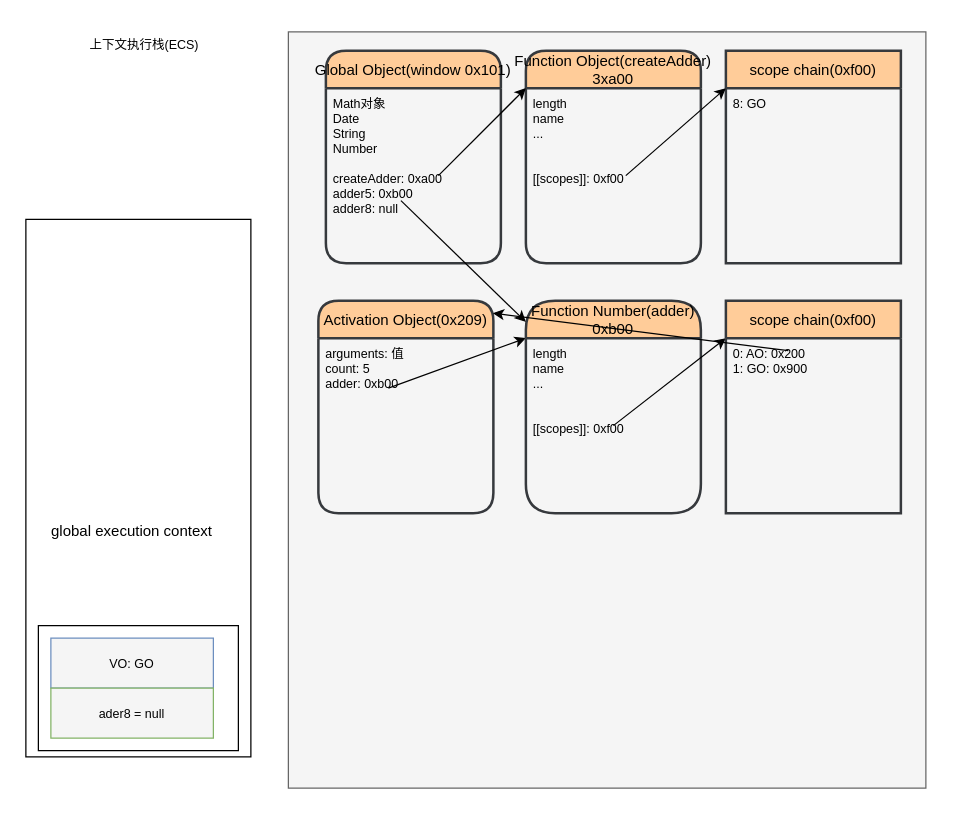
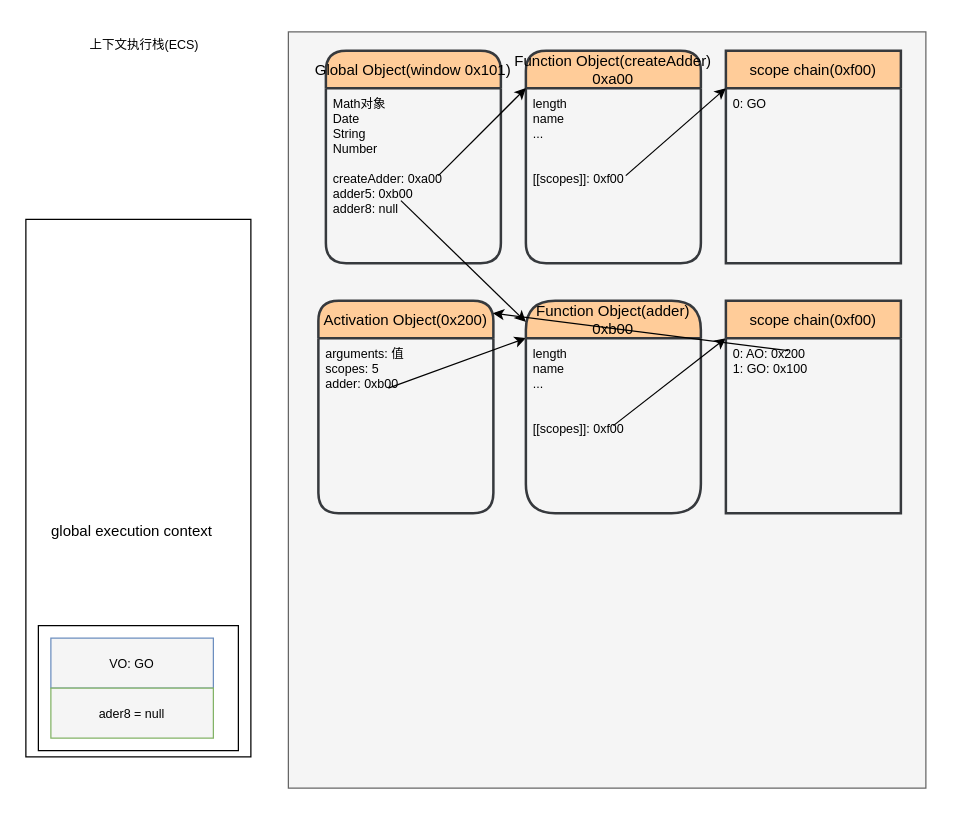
node "Function Object(createAdder) 3xa00": label "Function Object(createAdder) 3xa00" -> "Function Object(createAdder) 0xa00"
node "8: GO": label "8: GO" -> "0: GO"
node "Function Number(adder) 0xb00": label "Function Number(adder) 0xb00" -> "Function Object(adder) 0xb00"
node "Activation Object(0x209)": label "Activation Object(0x209)" -> "Activation Object(0x200)"
node "arguments: 值 count: 5 adder: 0xb00": label "arguments: 值 count: 5 adder: 0xb00" -> "arguments: 值 scopes: 5 adder: 0xb00"
node "0: AO: 0x200 1: GO: 0x900": label "0: AO: 0x200 1: GO: 0x900" -> "0: AO: 0x200 1: GO: 0x100"
